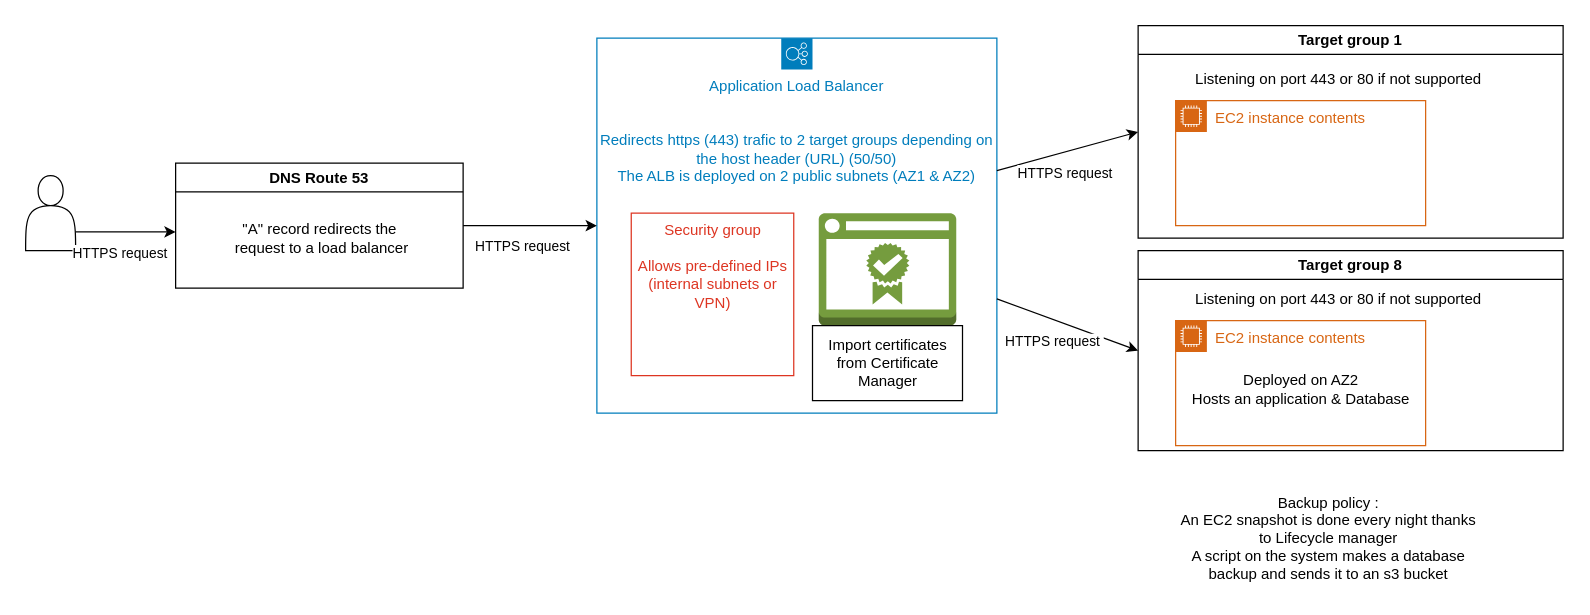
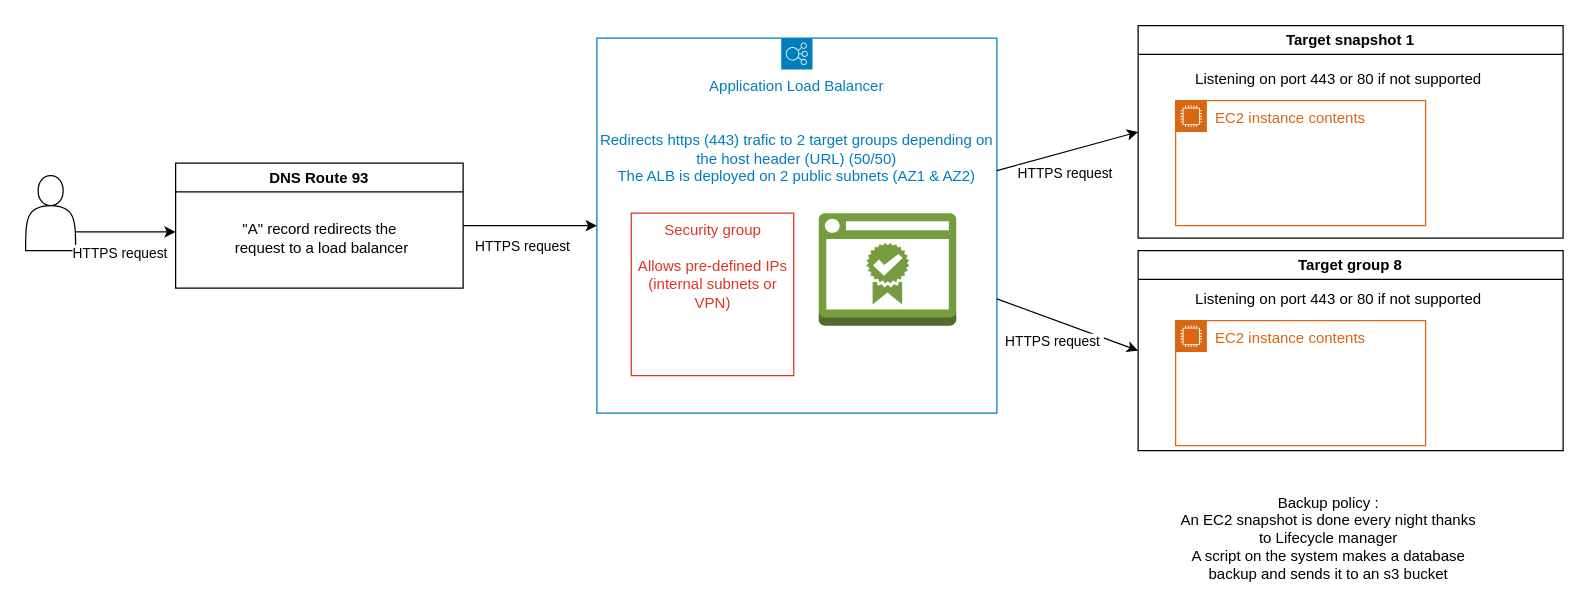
node "Target group 1": label "Target group 1" -> "Target snapshot 1"
node "DNS Route 53": label "DNS Route 53" -> "DNS Route 93"
node "Import certificates from Certificate Manager": removed
node "Deployed on AZ2 Hosts an application & Database": removed
